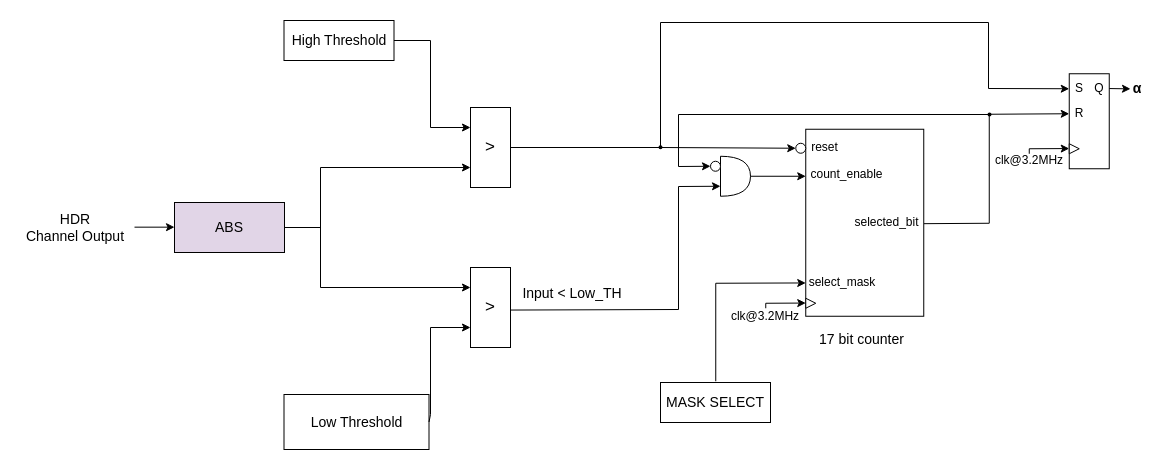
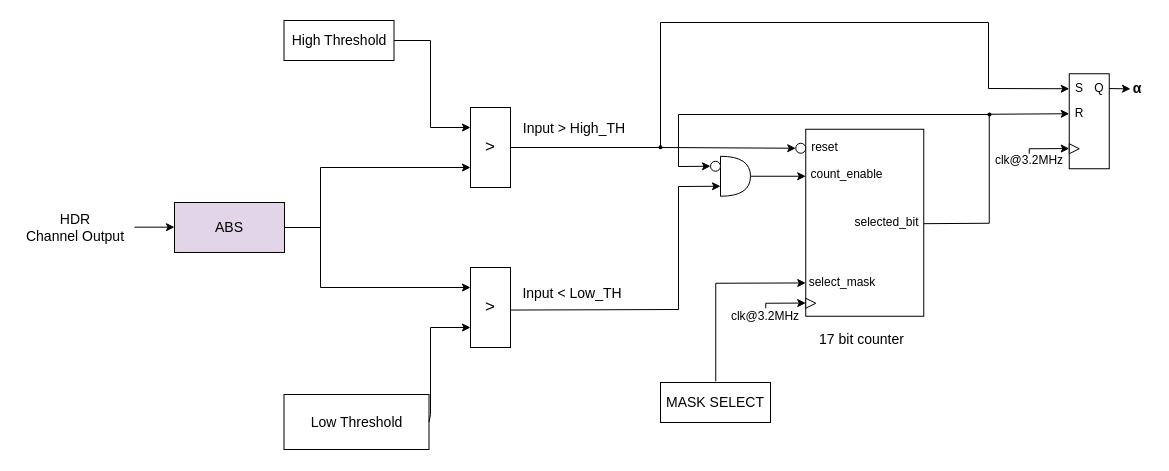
node "Input > High_TH": added
